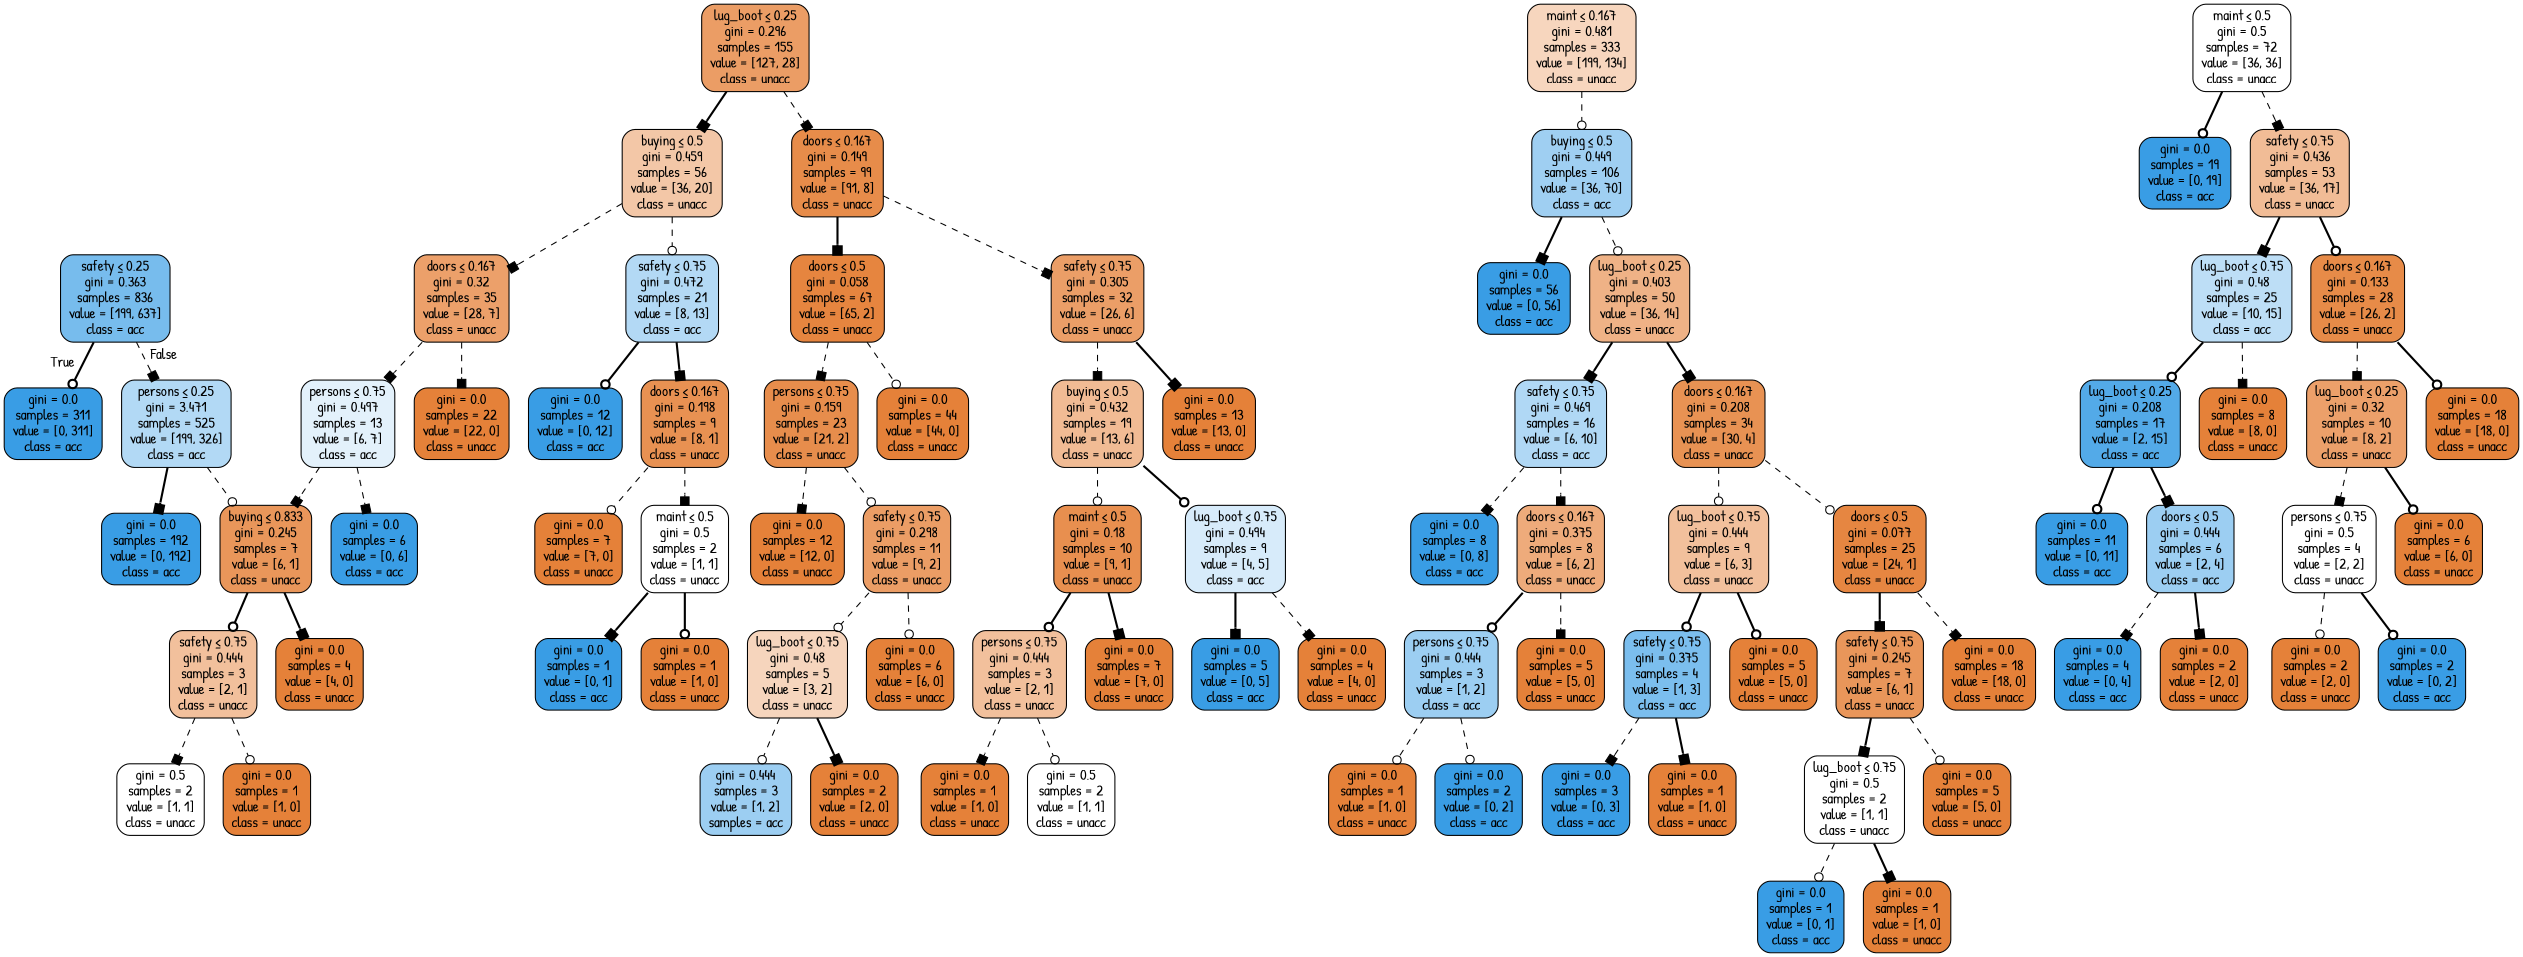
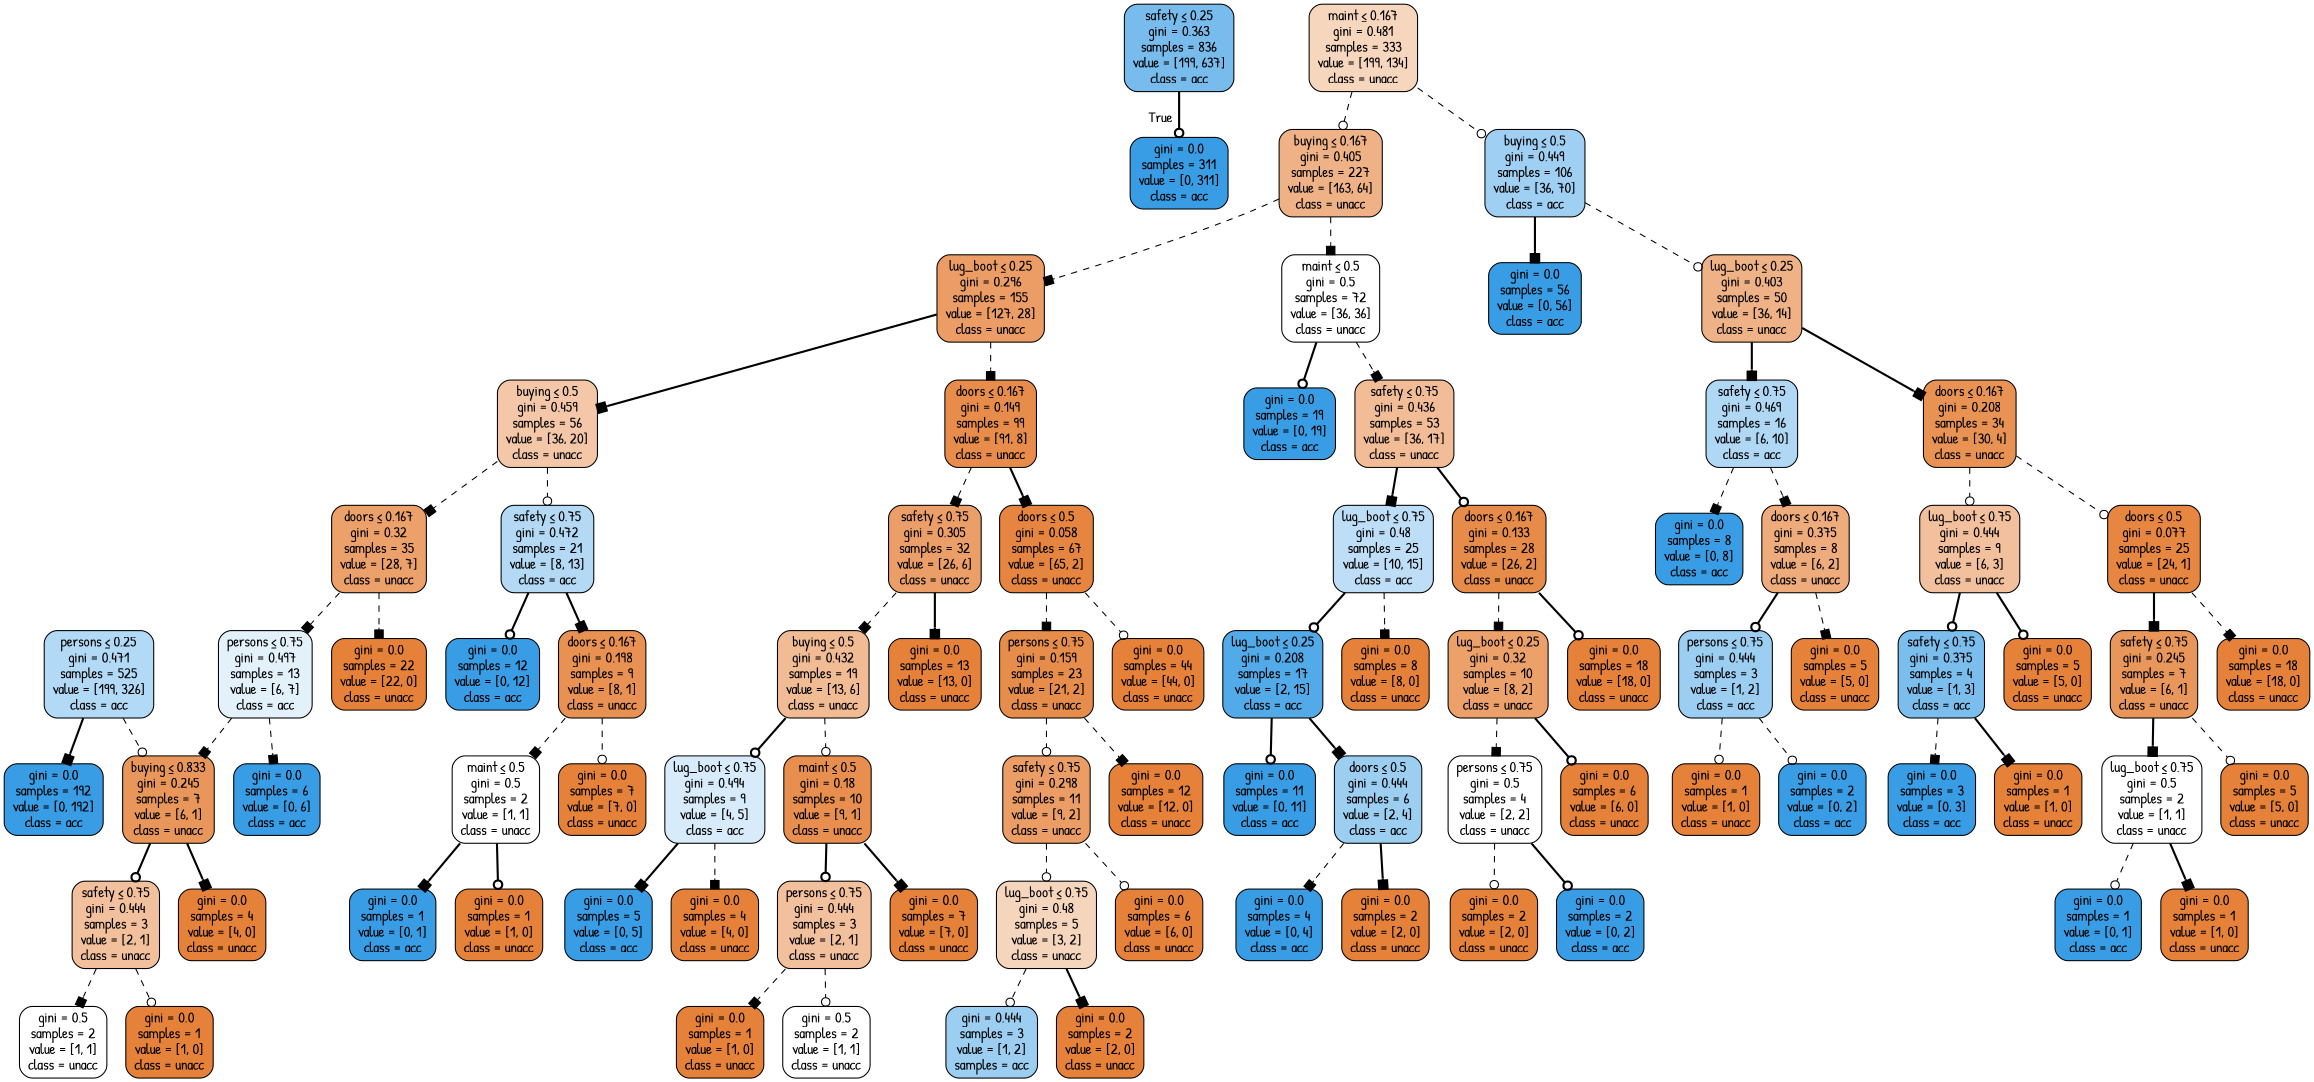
node "buying ≤ 0.167": added
edge "safety ≤ 0.25" -> "persons ≤ 0.25": removed
node "persons ≤ 0.25": text "gini = 3.471" -> "gini = 0.471"
